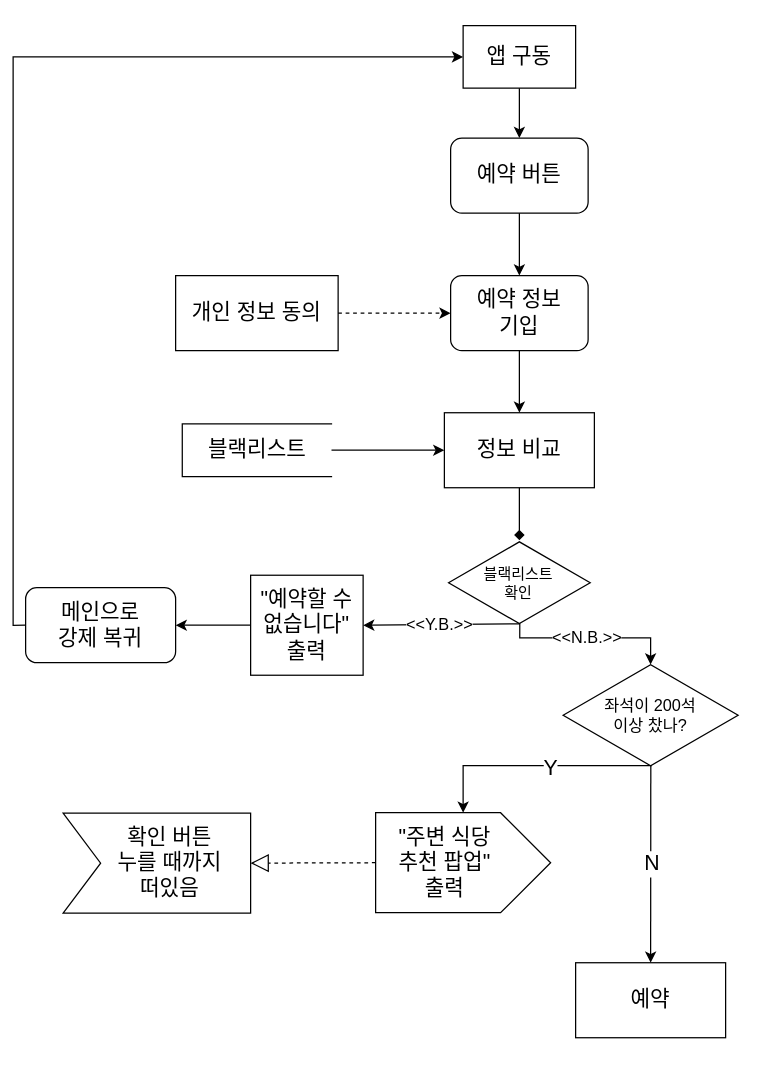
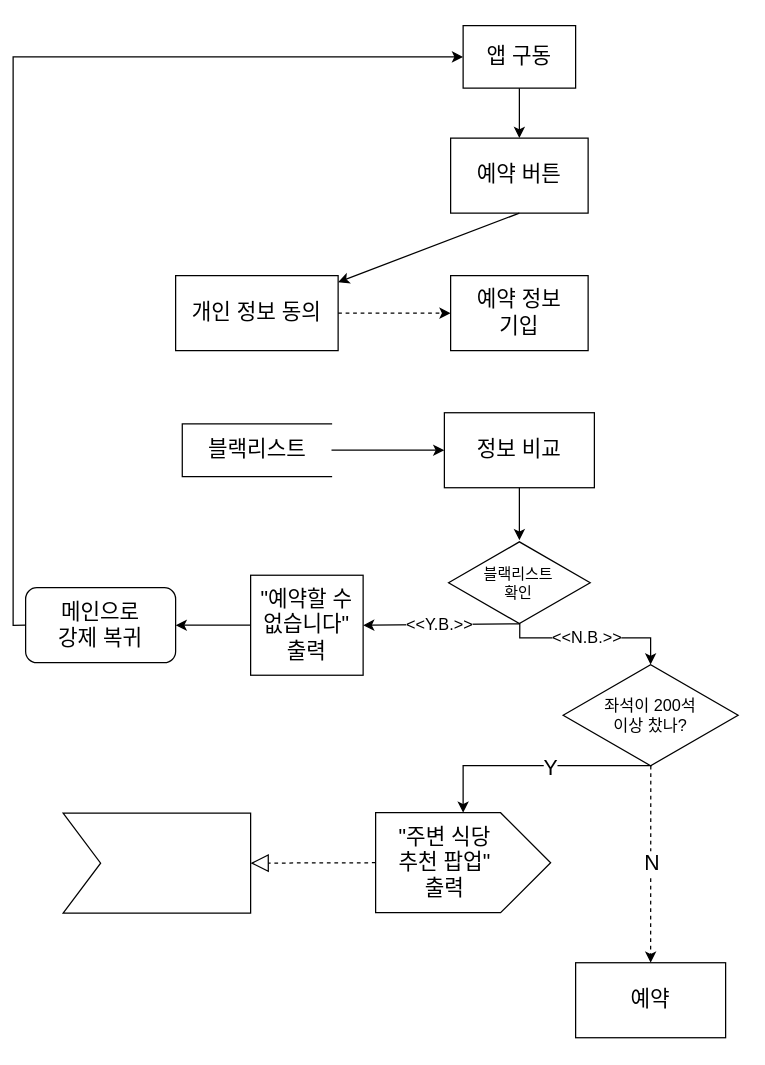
node "예약 버튼": shape rounded rectangle -> rectangle
edge "예약 버튼" -> "예약 정보 기입": now "예약 버튼" -> "개인 정보 동의"
node "예약 정보 기입": shape rounded rectangle -> rectangle
edge "예약 정보 기입" -> "정보 비교": removed
edge "정보 비교" -> "블랙리스트 확인": arrowhead diamond -> classic
edge "좌석이 200석이상 찼나?" -> "예약": style solid -> dashed
node "확인 버튼 누를 때까지 떠있음": removed
